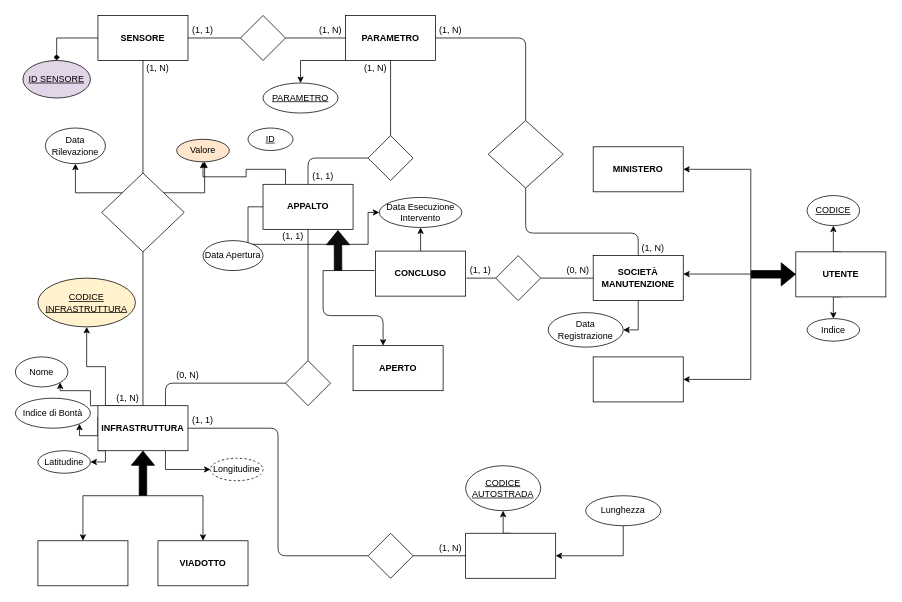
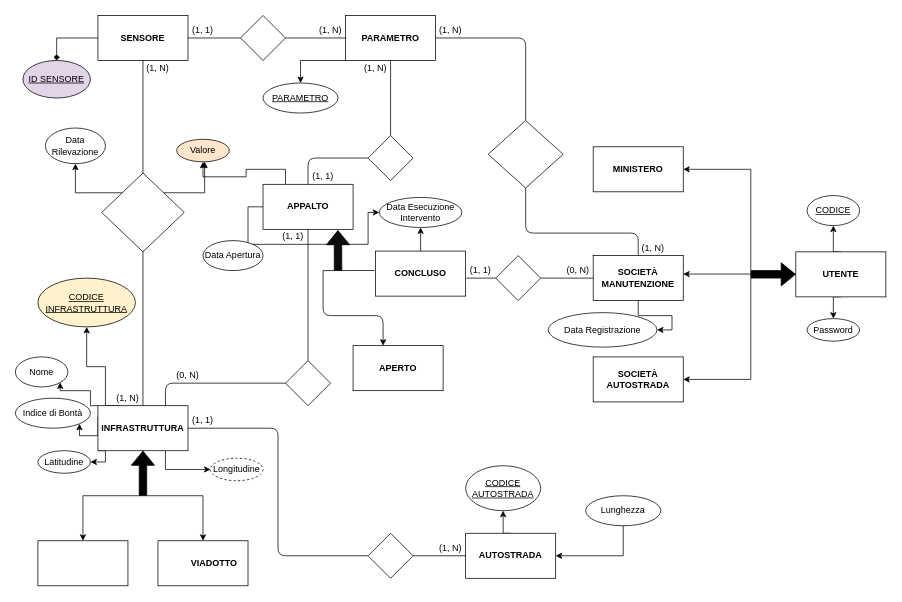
node "ID": removed
node "Data Registrazione": size 75x35 -> 109x35
node "Indice": label "Indice" -> "Password"
node "SOCIETÀ AUTOSTRADA": added
node "AUTOSTRADA": added
node "VIADOTTO": moved (203, 563) -> (214, 563)
